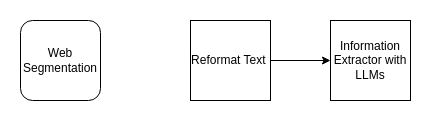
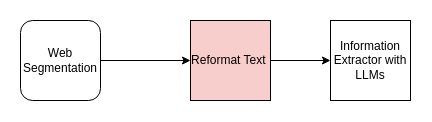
edge "Web Segmentation" -> "Reformat Text": added
node "Reformat Text": fillcolor #ffffff -> #f8cecc
